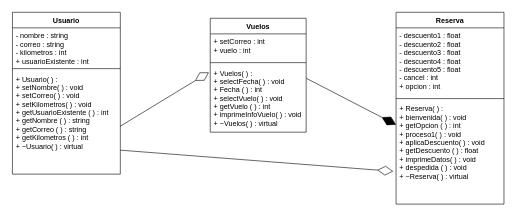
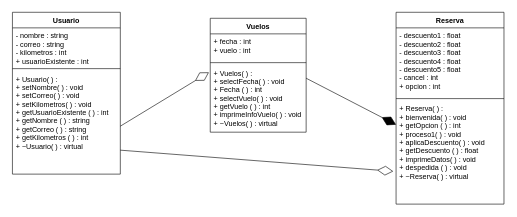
node "+ setCorreo : int + vuelo : int": label "+ setCorreo : int + vuelo : int" -> "+ fecha : int + vuelo : int"
